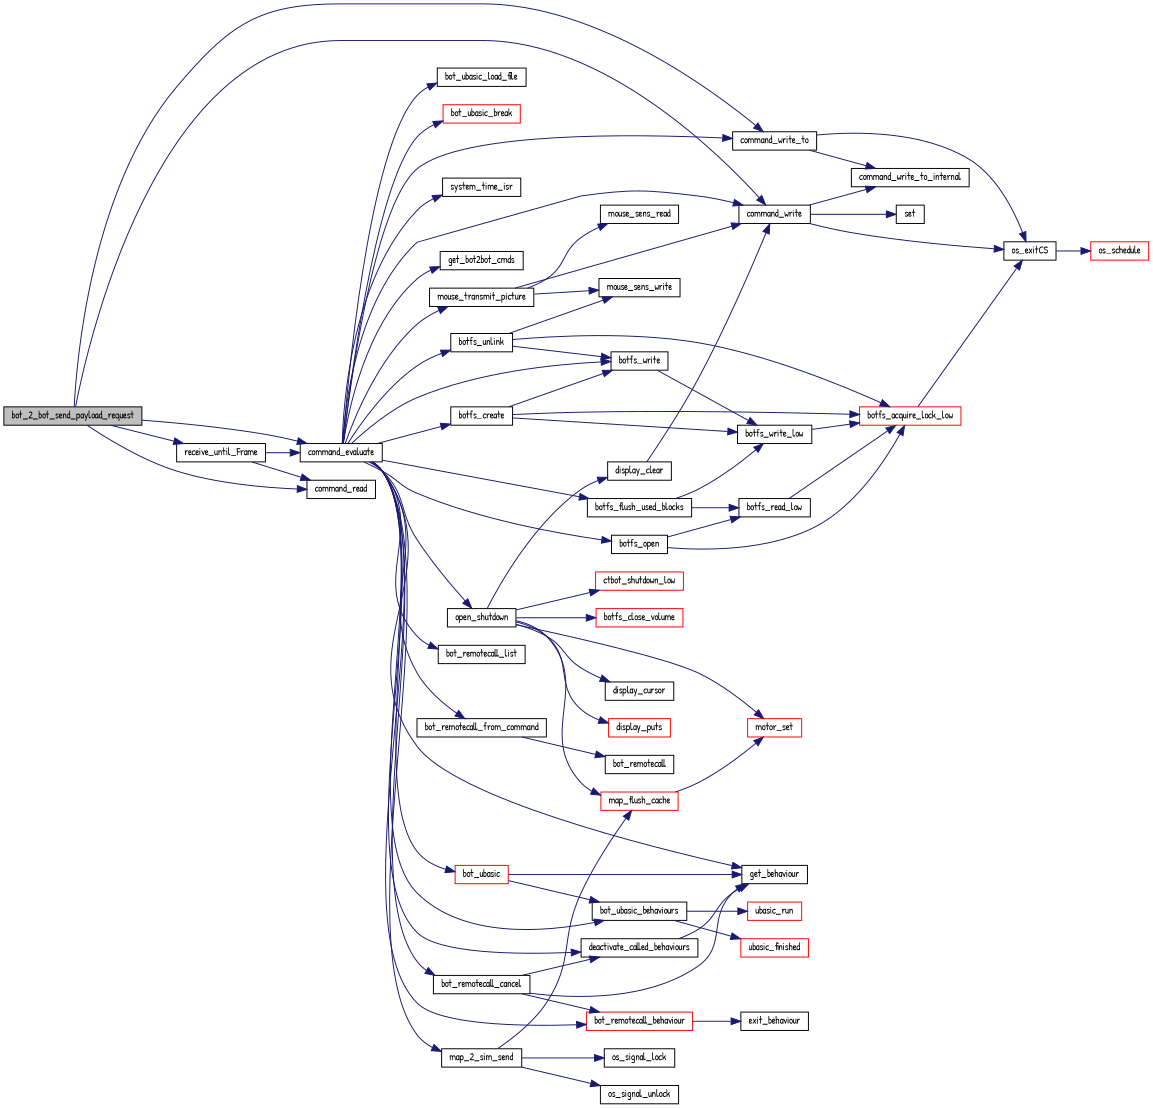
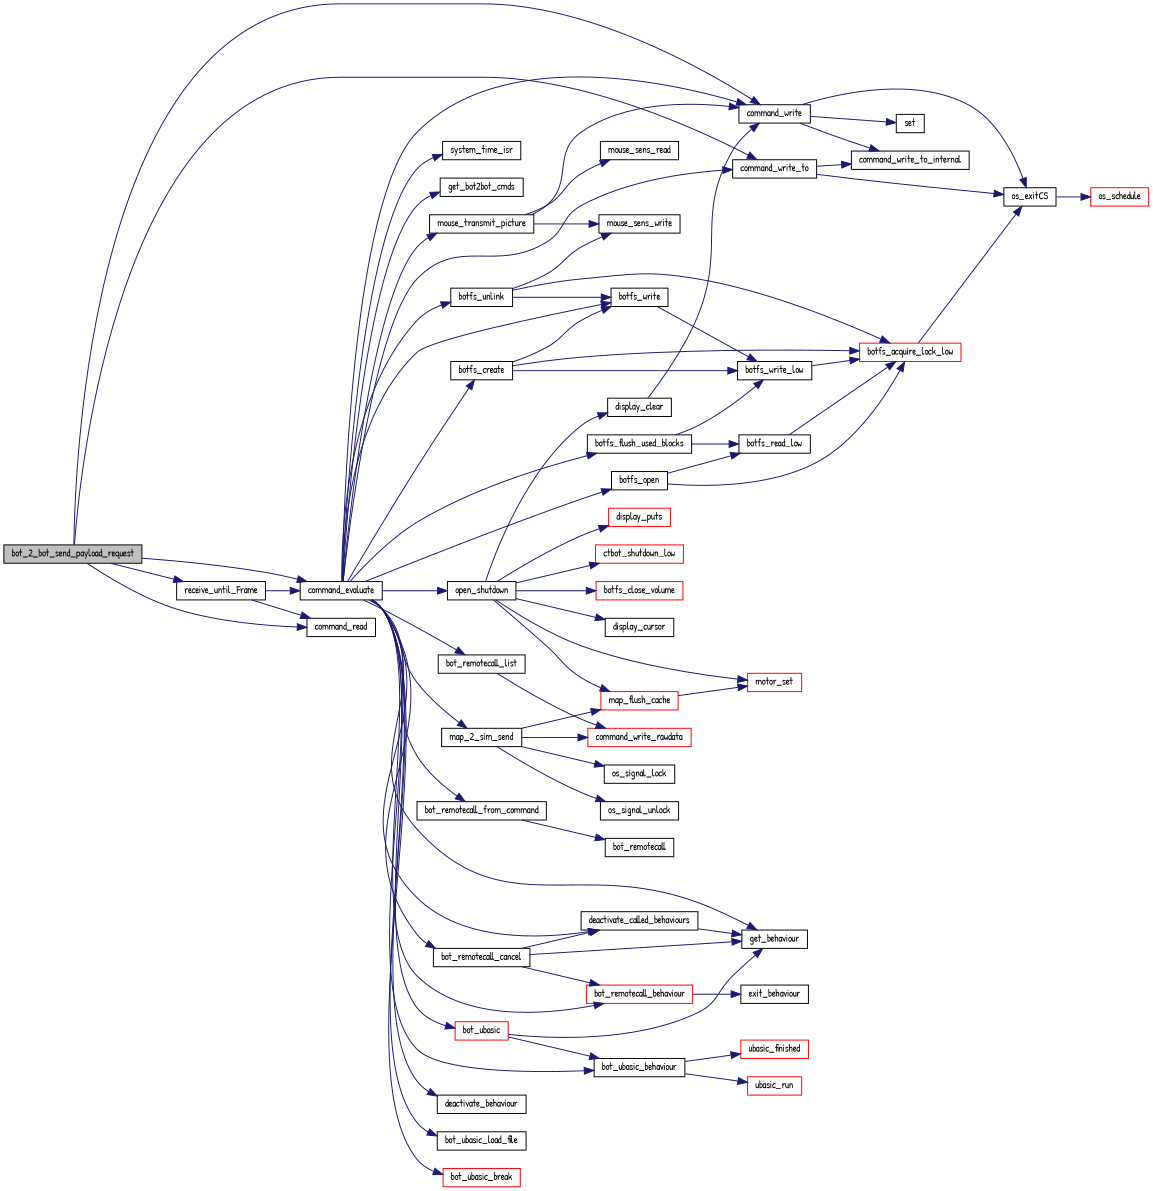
node "command_write_rawdata": added
node "bot_ubasic_behaviours": label "bot_ubasic_behaviours" -> "bot_ubasic_behaviour"
node "deactivate_behaviour": added
